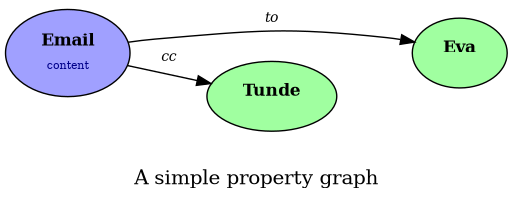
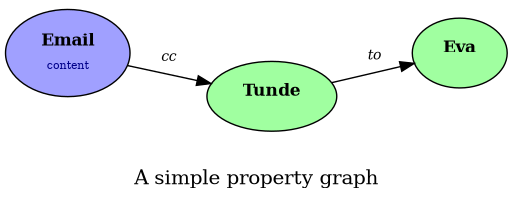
edge "Email" -> "Eva": now "Tunde" -> "Eva"
